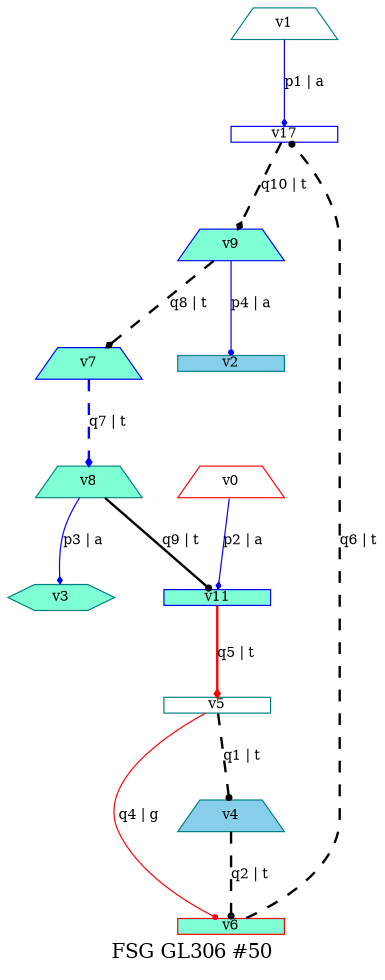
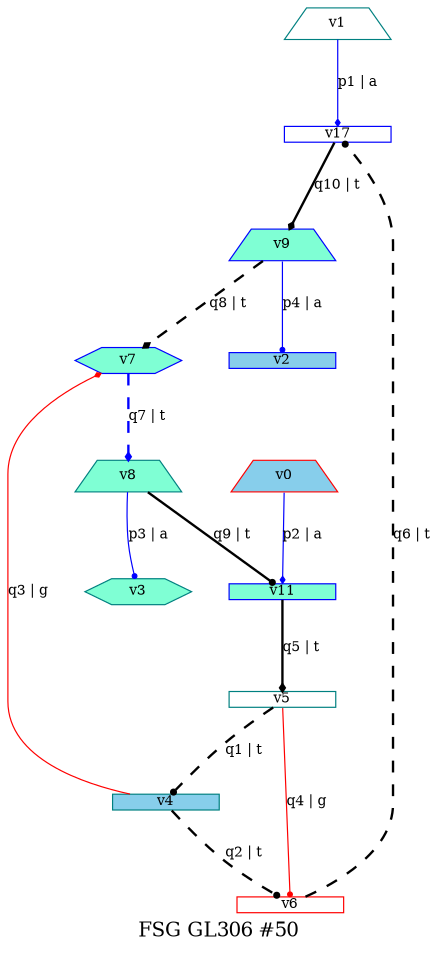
edge "v17" -> "v9": style dashed -> solid
node "v7": shape trapezium -> hexagon
node "v2": color teal -> blue
node "v0": fillcolor white -> skyblue
edge "v8" -> "v3": arrowhead diamond -> dot
edge "v4" -> "v7": added, label "q3 | g"
edge "v11" -> "v5": color red -> black
node "v4": shape trapezium -> box
node "v6": fillcolor aquamarine -> white
